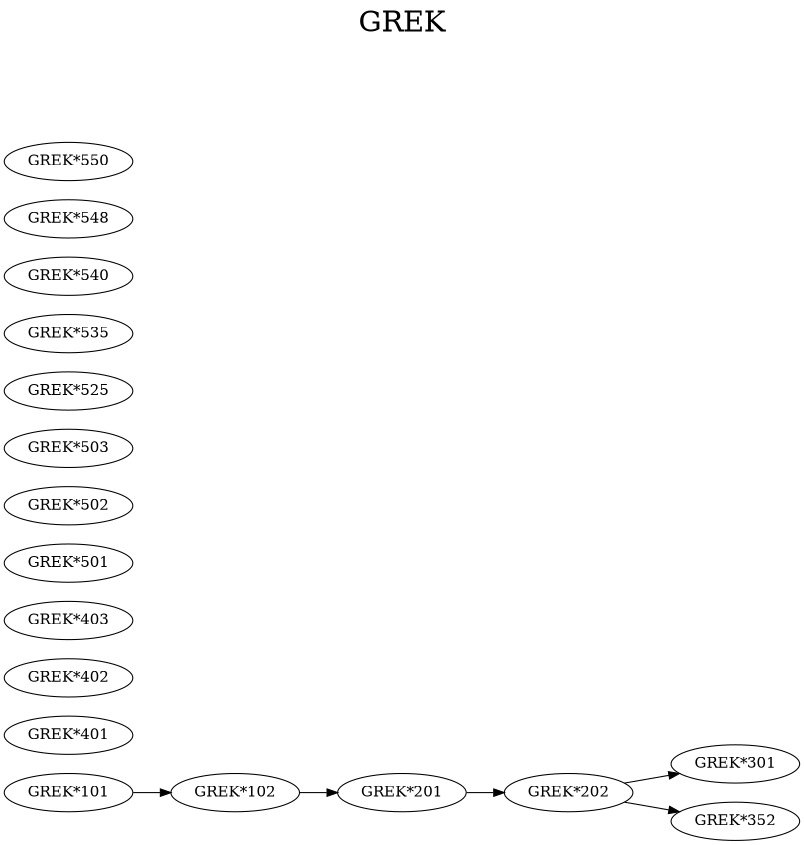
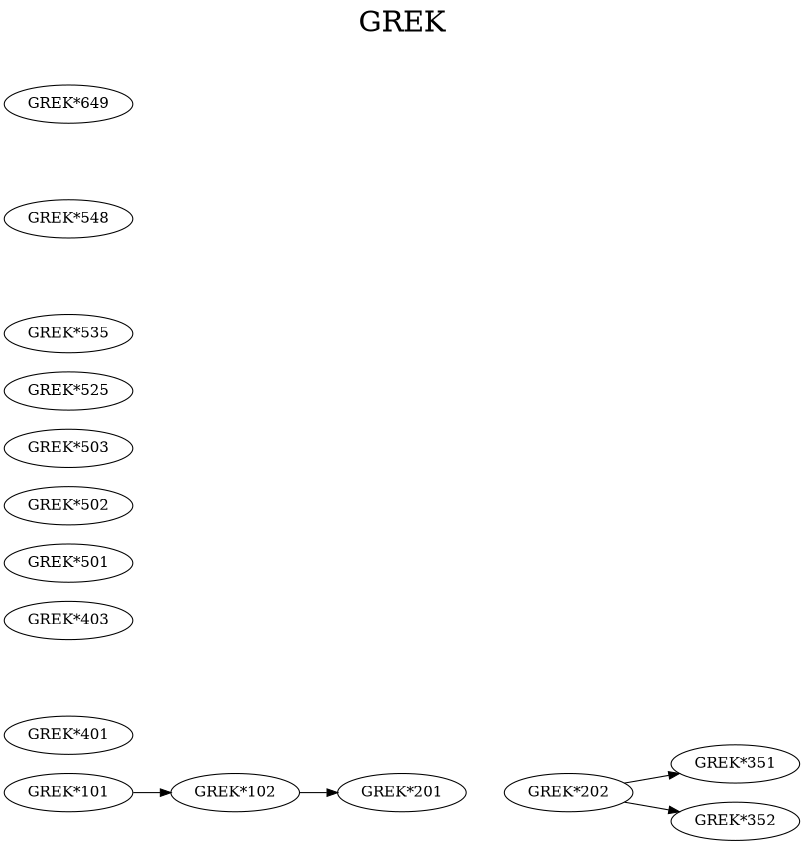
node "GREK*649": added
node "GREK*550": removed
node "GREK*540": removed
node "GREK*402": removed
node "GREK*301": label "GREK*301" -> "GREK*351"
edge "GREK*201" -> "GREK*202": removed
